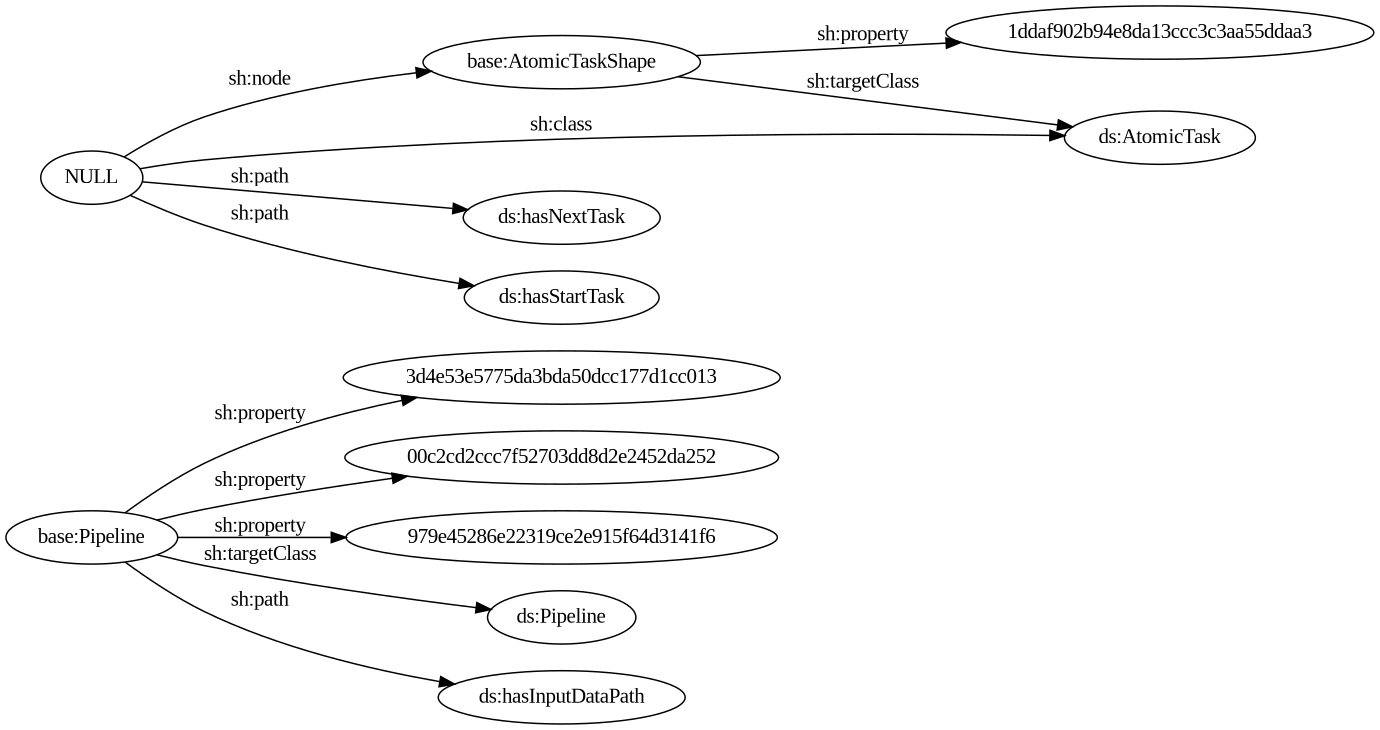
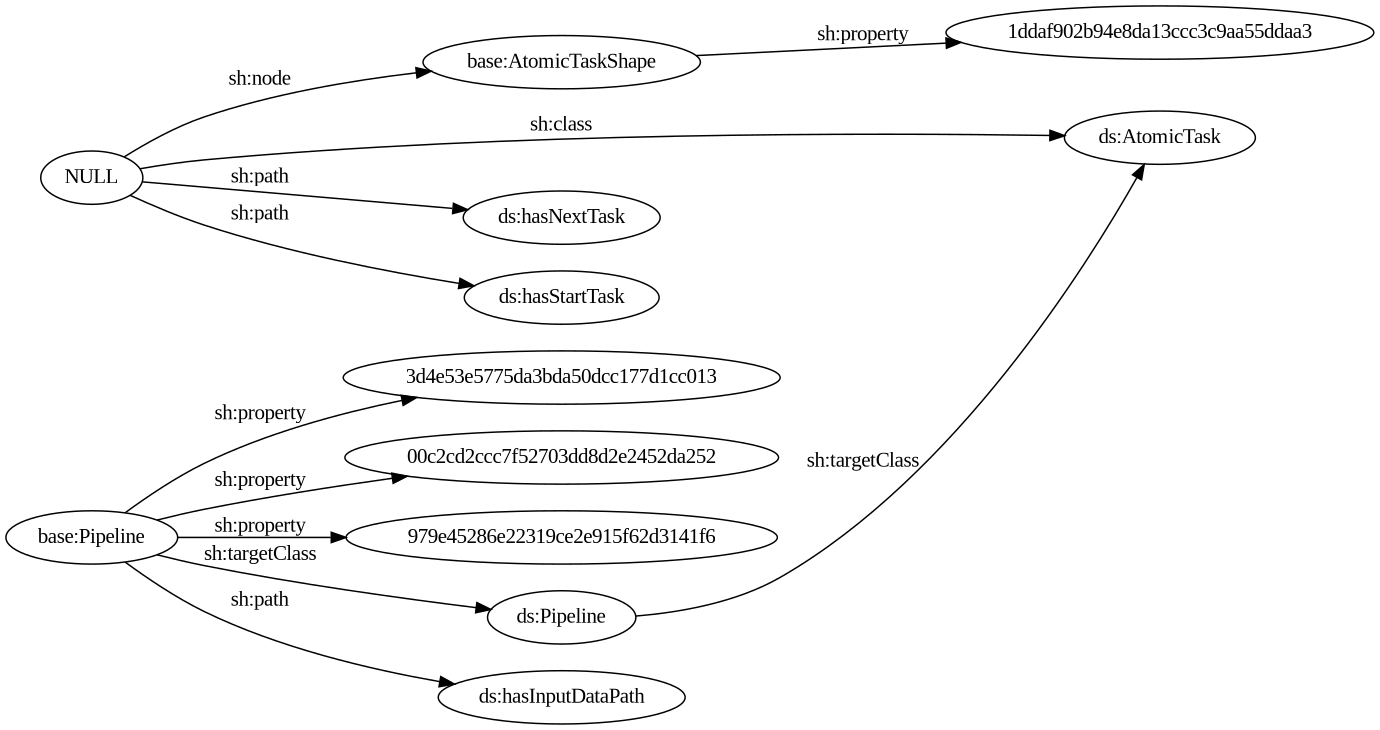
node "1ddaf902b94e8da13ccc3c3aa55ddaa3": label "1ddaf902b94e8da13ccc3c3aa55ddaa3" -> "1ddaf902b94e8da13ccc3c9aa55ddaa3"
edge "base:AtomicTaskShape" -> "ds:AtomicTask": now "ds:Pipeline" -> "ds:AtomicTask"
node "979e45286e22319ce2e915f64d3141f6": label "979e45286e22319ce2e915f64d3141f6" -> "979e45286e22319ce2e915f62d3141f6"
